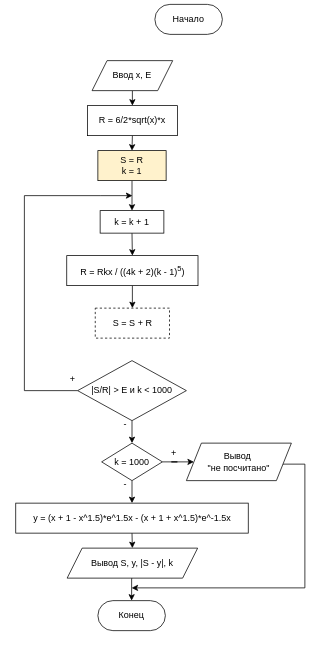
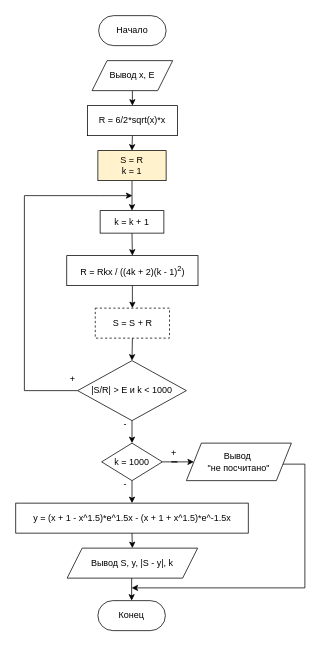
node "Начало": moved (189, 19) -> (132, 30)
node "Ввод x, E": label "Ввод x, E" -> "Вывод x, E"
node "R = Rkx / ((4k + 2)(k - 1)5)": label "R = Rkx / ((4k + 2)(k - 1)5)" -> "R = Rkx / ((4k + 2)(k - 1)2)"
edge "S = S + R" -> "|S/R| > E и k < 1000": added
